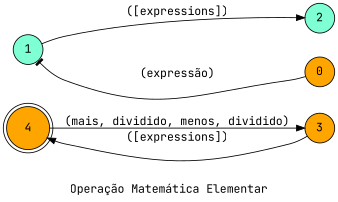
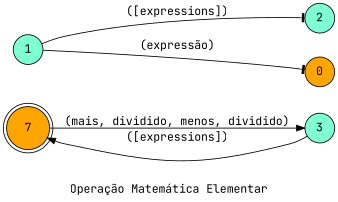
edge "1" -> "2": arrowhead normal -> tee
edge "0" -> "1": reversed
node "4": label "4" -> "7"
node "3": fillcolor orange -> aquamarine
